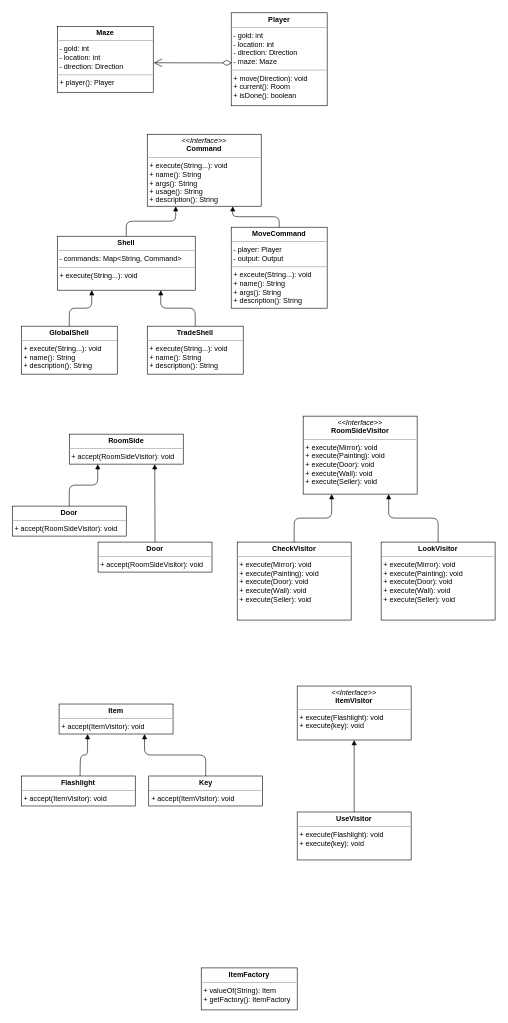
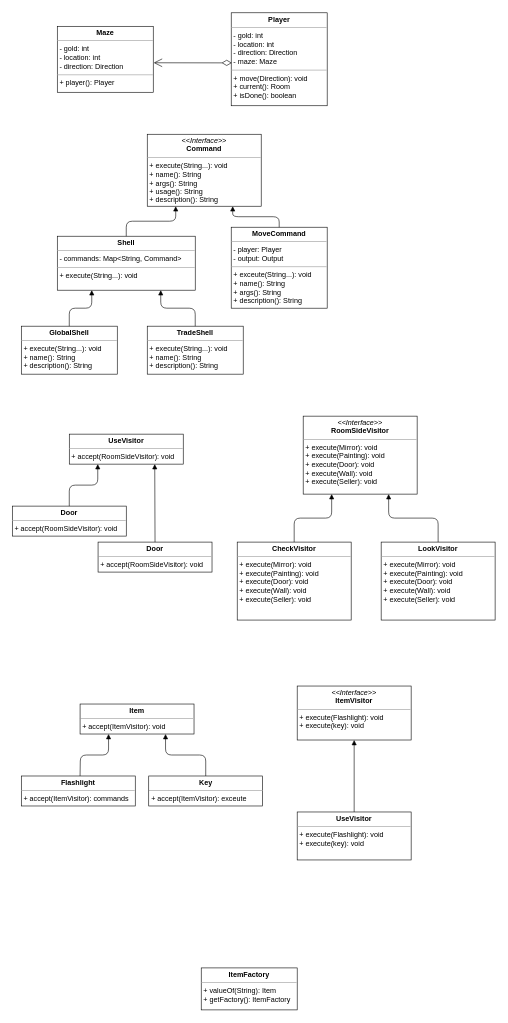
node "RoomSide + accept(RoomSideVisitor): void": label "RoomSide + accept(RoomSideVisitor): void" -> "UseVisitor + accept(RoomSideVisitor): void"
node "Item + accept(ItemVisitor): void": moved (116, 719) -> (137, 719)
node "Flashlight + accept(ItemVisitor): void": label "Flashlight + accept(ItemVisitor): void" -> "Flashlight + accept(ItemVisitor): commands"
node "Key + accept(ItemVisitor): void": label "Key + accept(ItemVisitor): void" -> "Key + accept(ItemVisitor): exceute"
